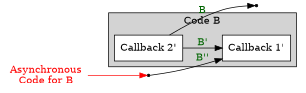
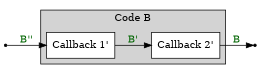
edge "Callback 2'" -> "Callback 1'": reversed
node "Asynchronous Code for B": removed
